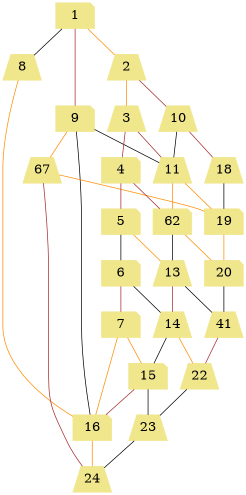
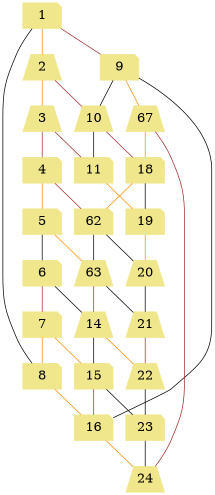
node "8": shape trapezium -> note
edge "9" -- "11": now "9" -- "10"
node "11": shape trapezium -> note
node "18": shape trapezium -> note
edge "67" -- "19": now "67" -- "18"
edge "4" -- "5": color brown -> darkorange
edge "11" -- "62": now "18" -- "62"
edge "62" -- "20": color darkorange -> black
node "13": label "13" -> "63"
node "20": shape note -> trapezium
node "41": label "41" -> "21"
edge "7" -- "16": now "7" -- "8"
node "23": shape trapezium -> note
